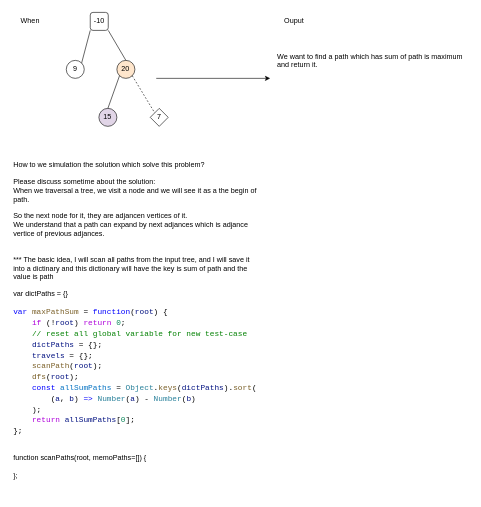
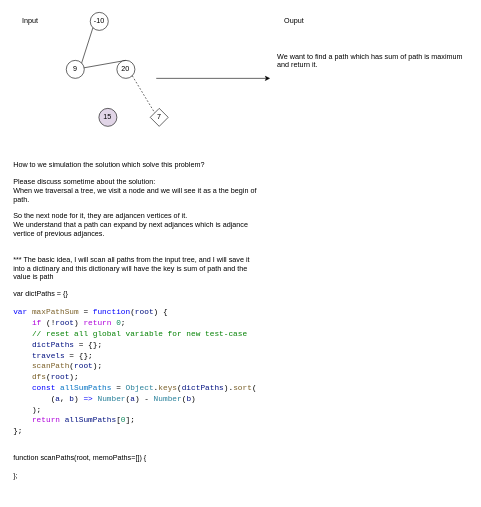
node "When": label "When" -> "Input"
node "-10": shape rounded rectangle -> ellipse
edge "-10" -- "20": now "9" -- "20"
node "20": fillcolor #ffe6cc -> #ffffff
edge "20" -- "15": removed
